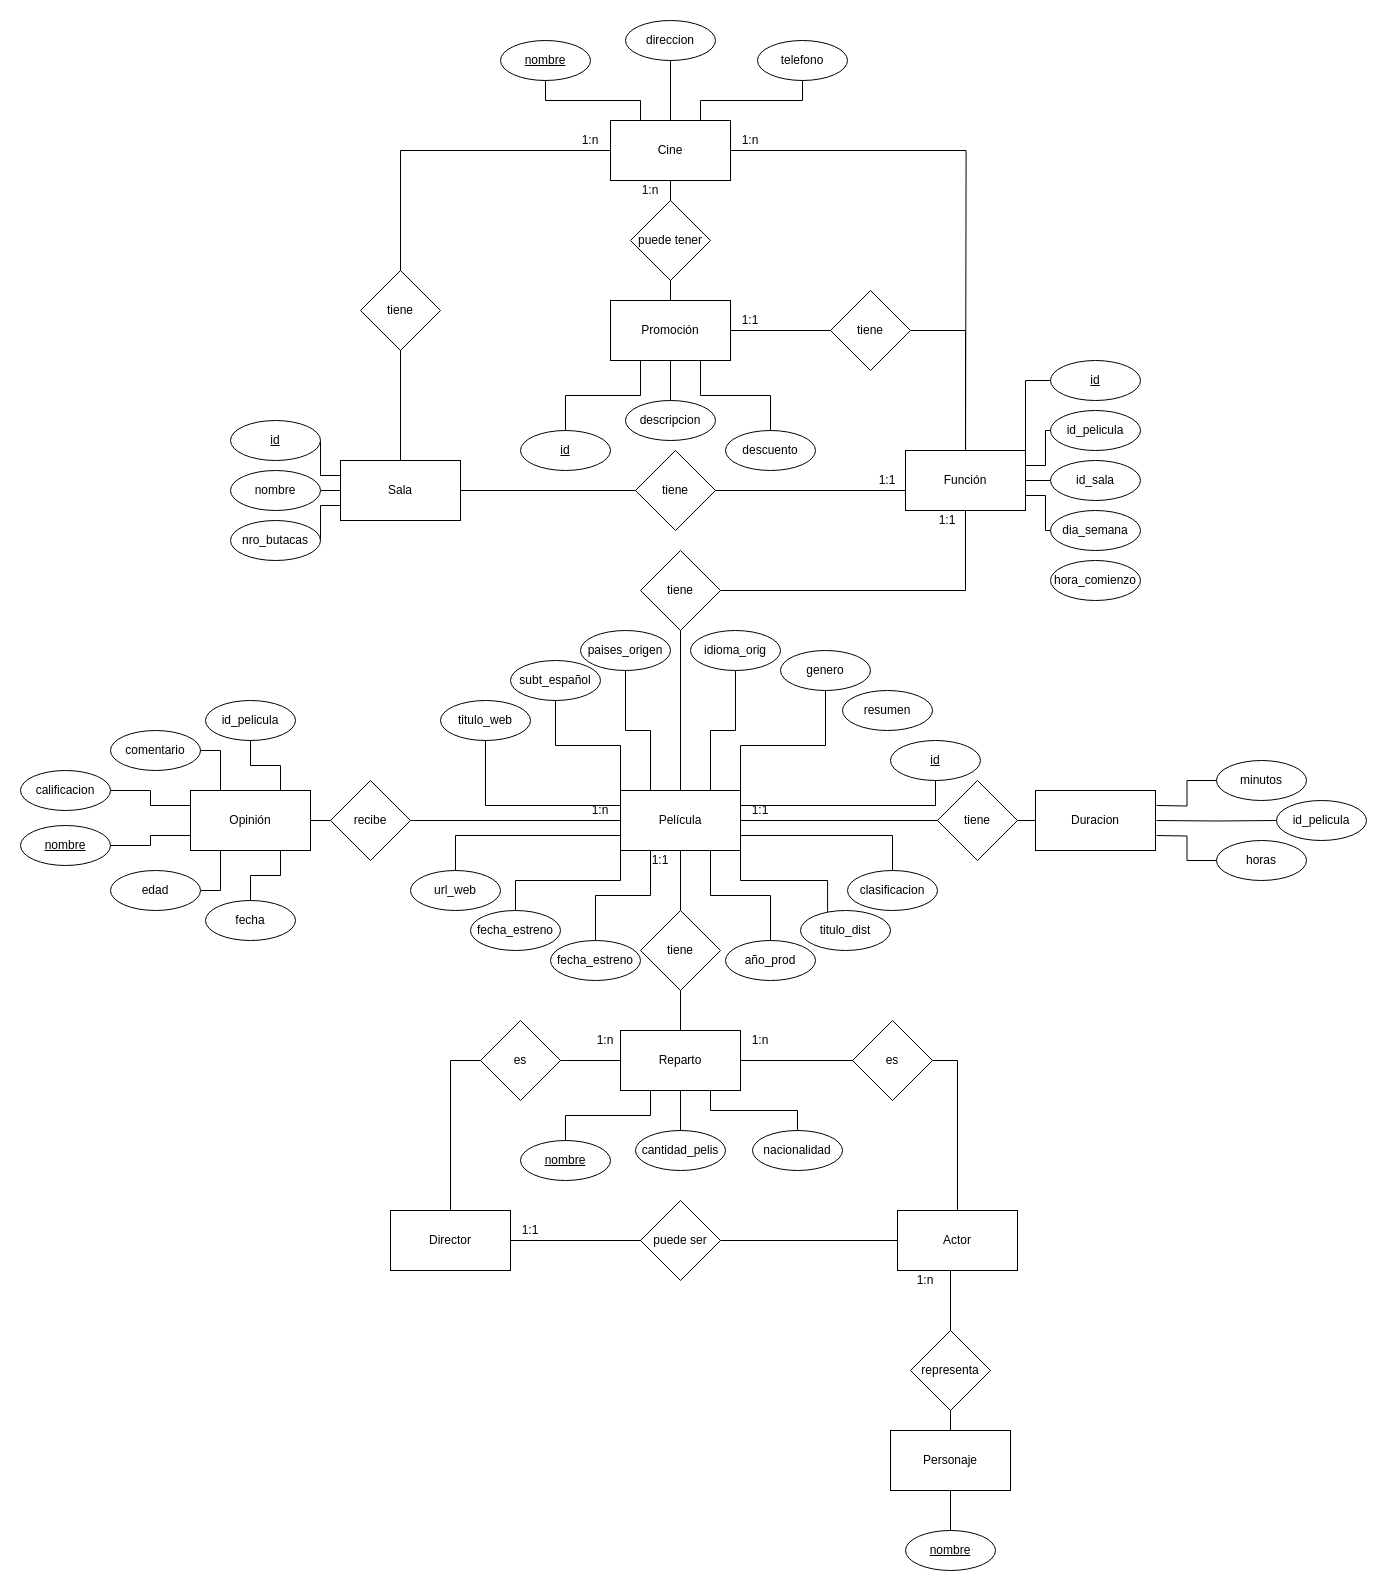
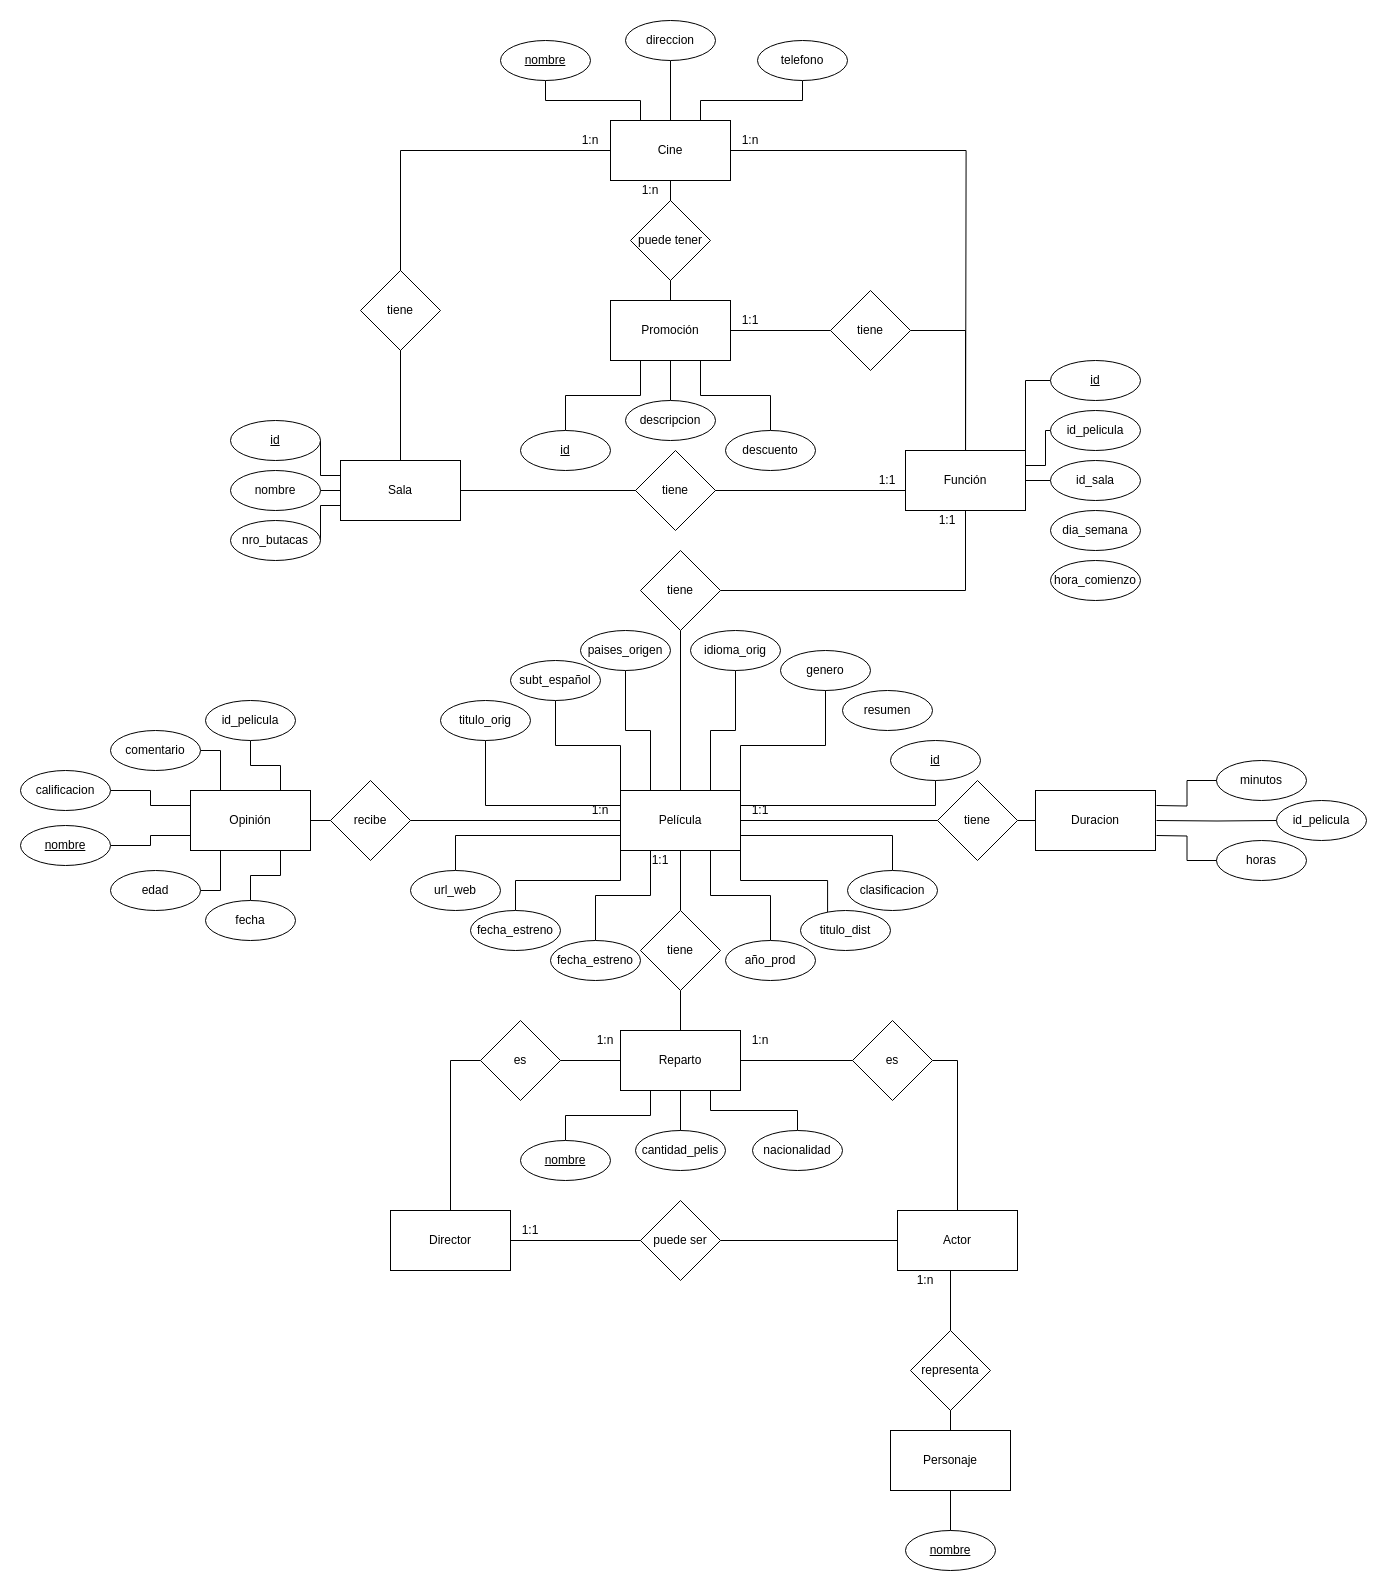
edge "Función" -- "dia_semana": removed
node "titulo_web": label "titulo_web" -> "titulo_orig"
